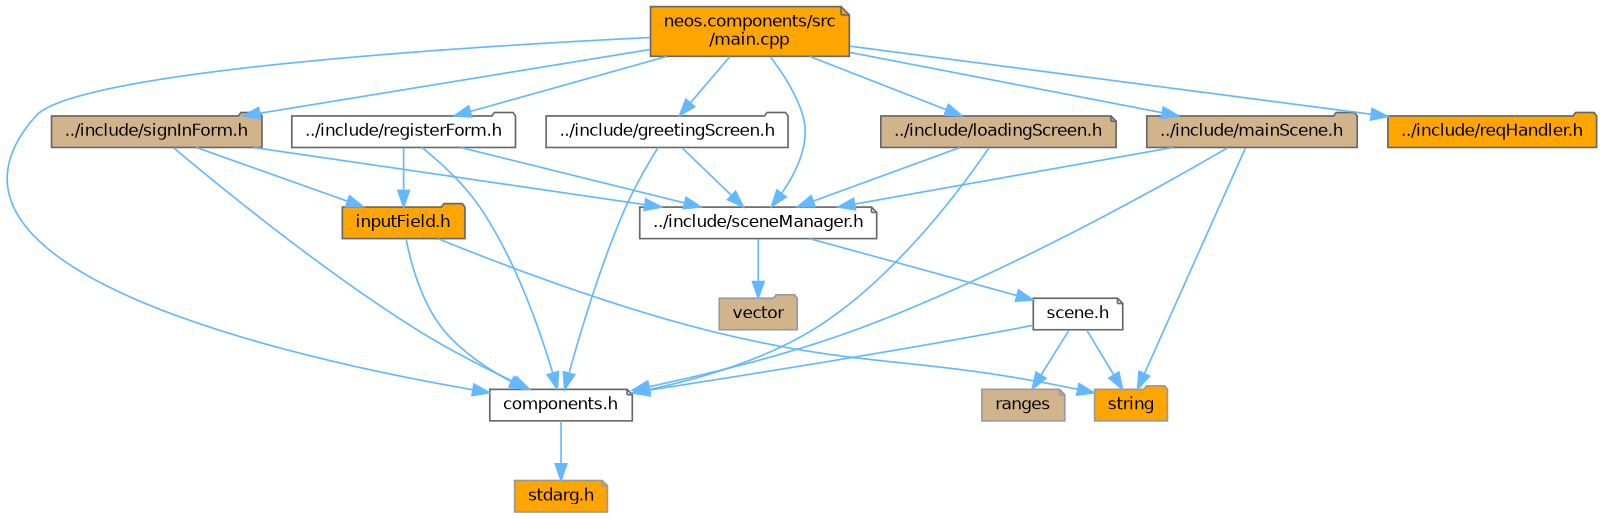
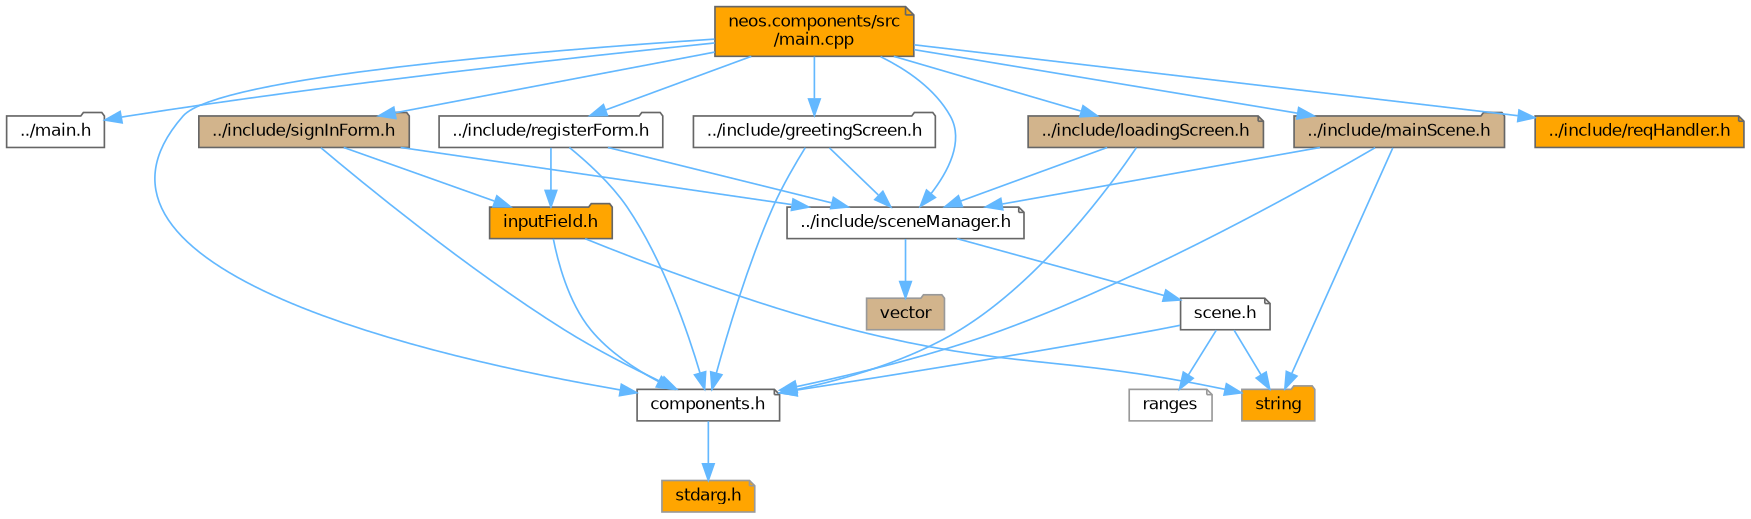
node "../main.h": added
node "../include/reqHandler.h": shape folder -> note
node "ranges": fillcolor tan -> white
